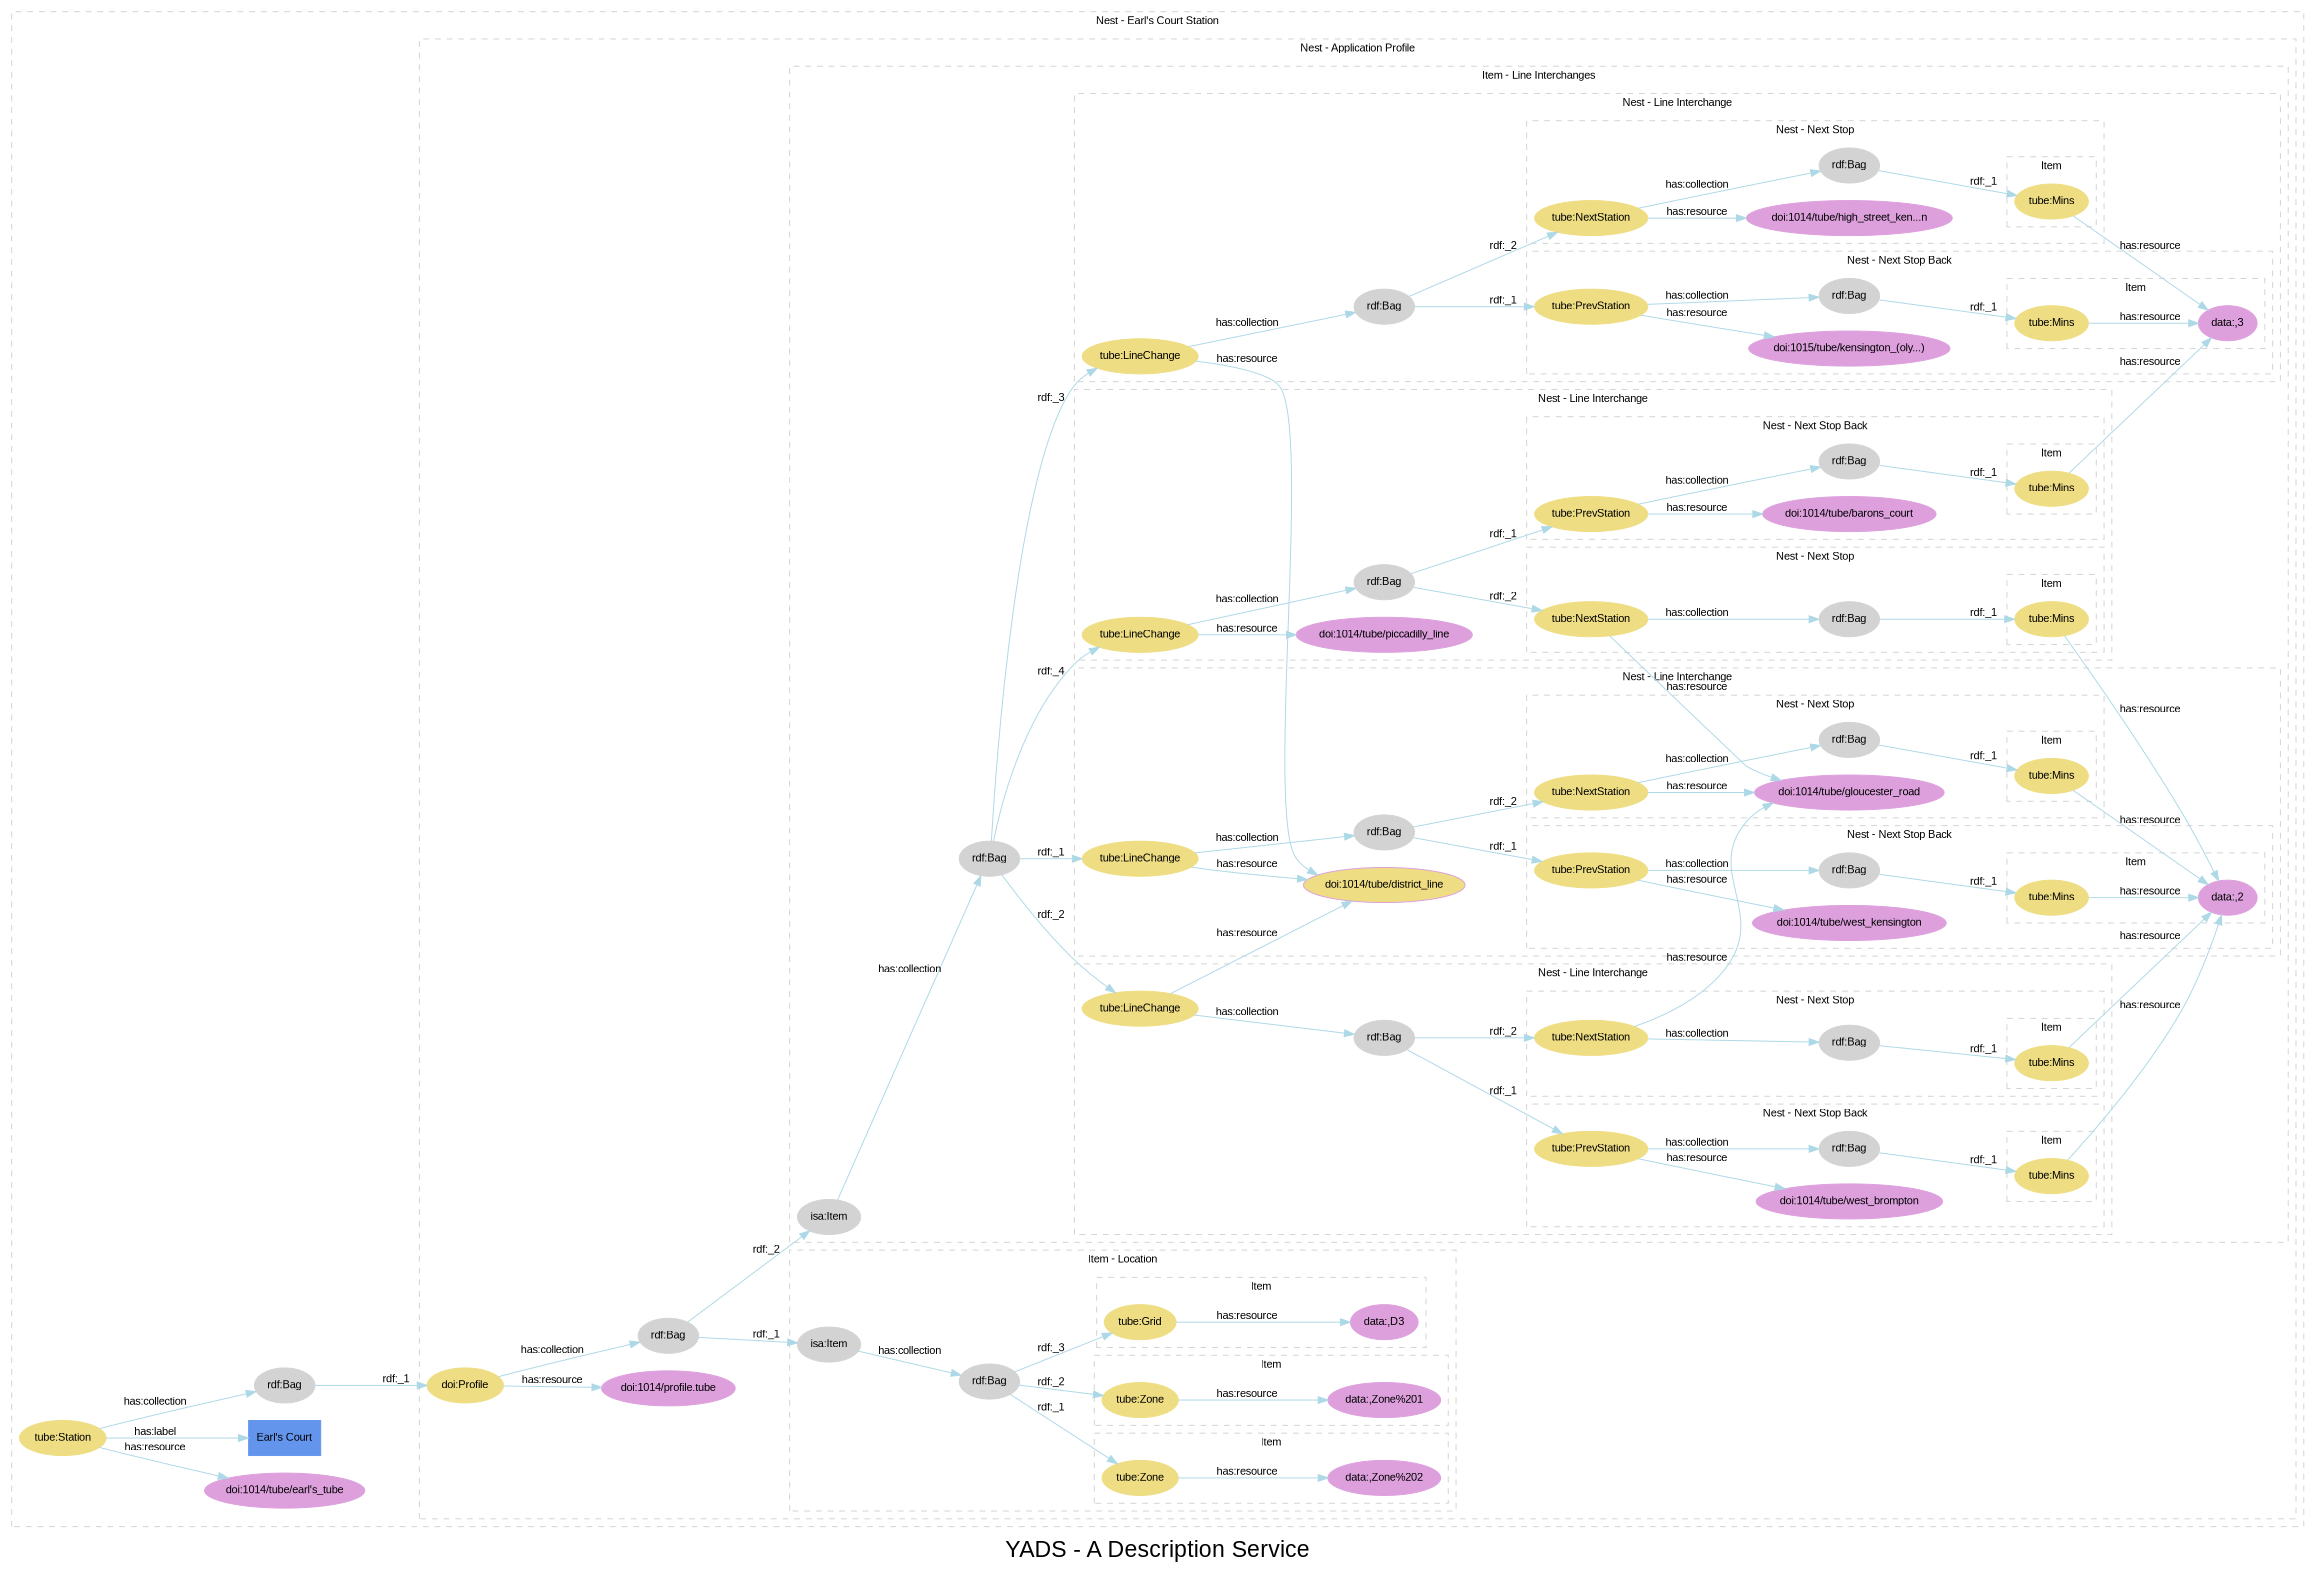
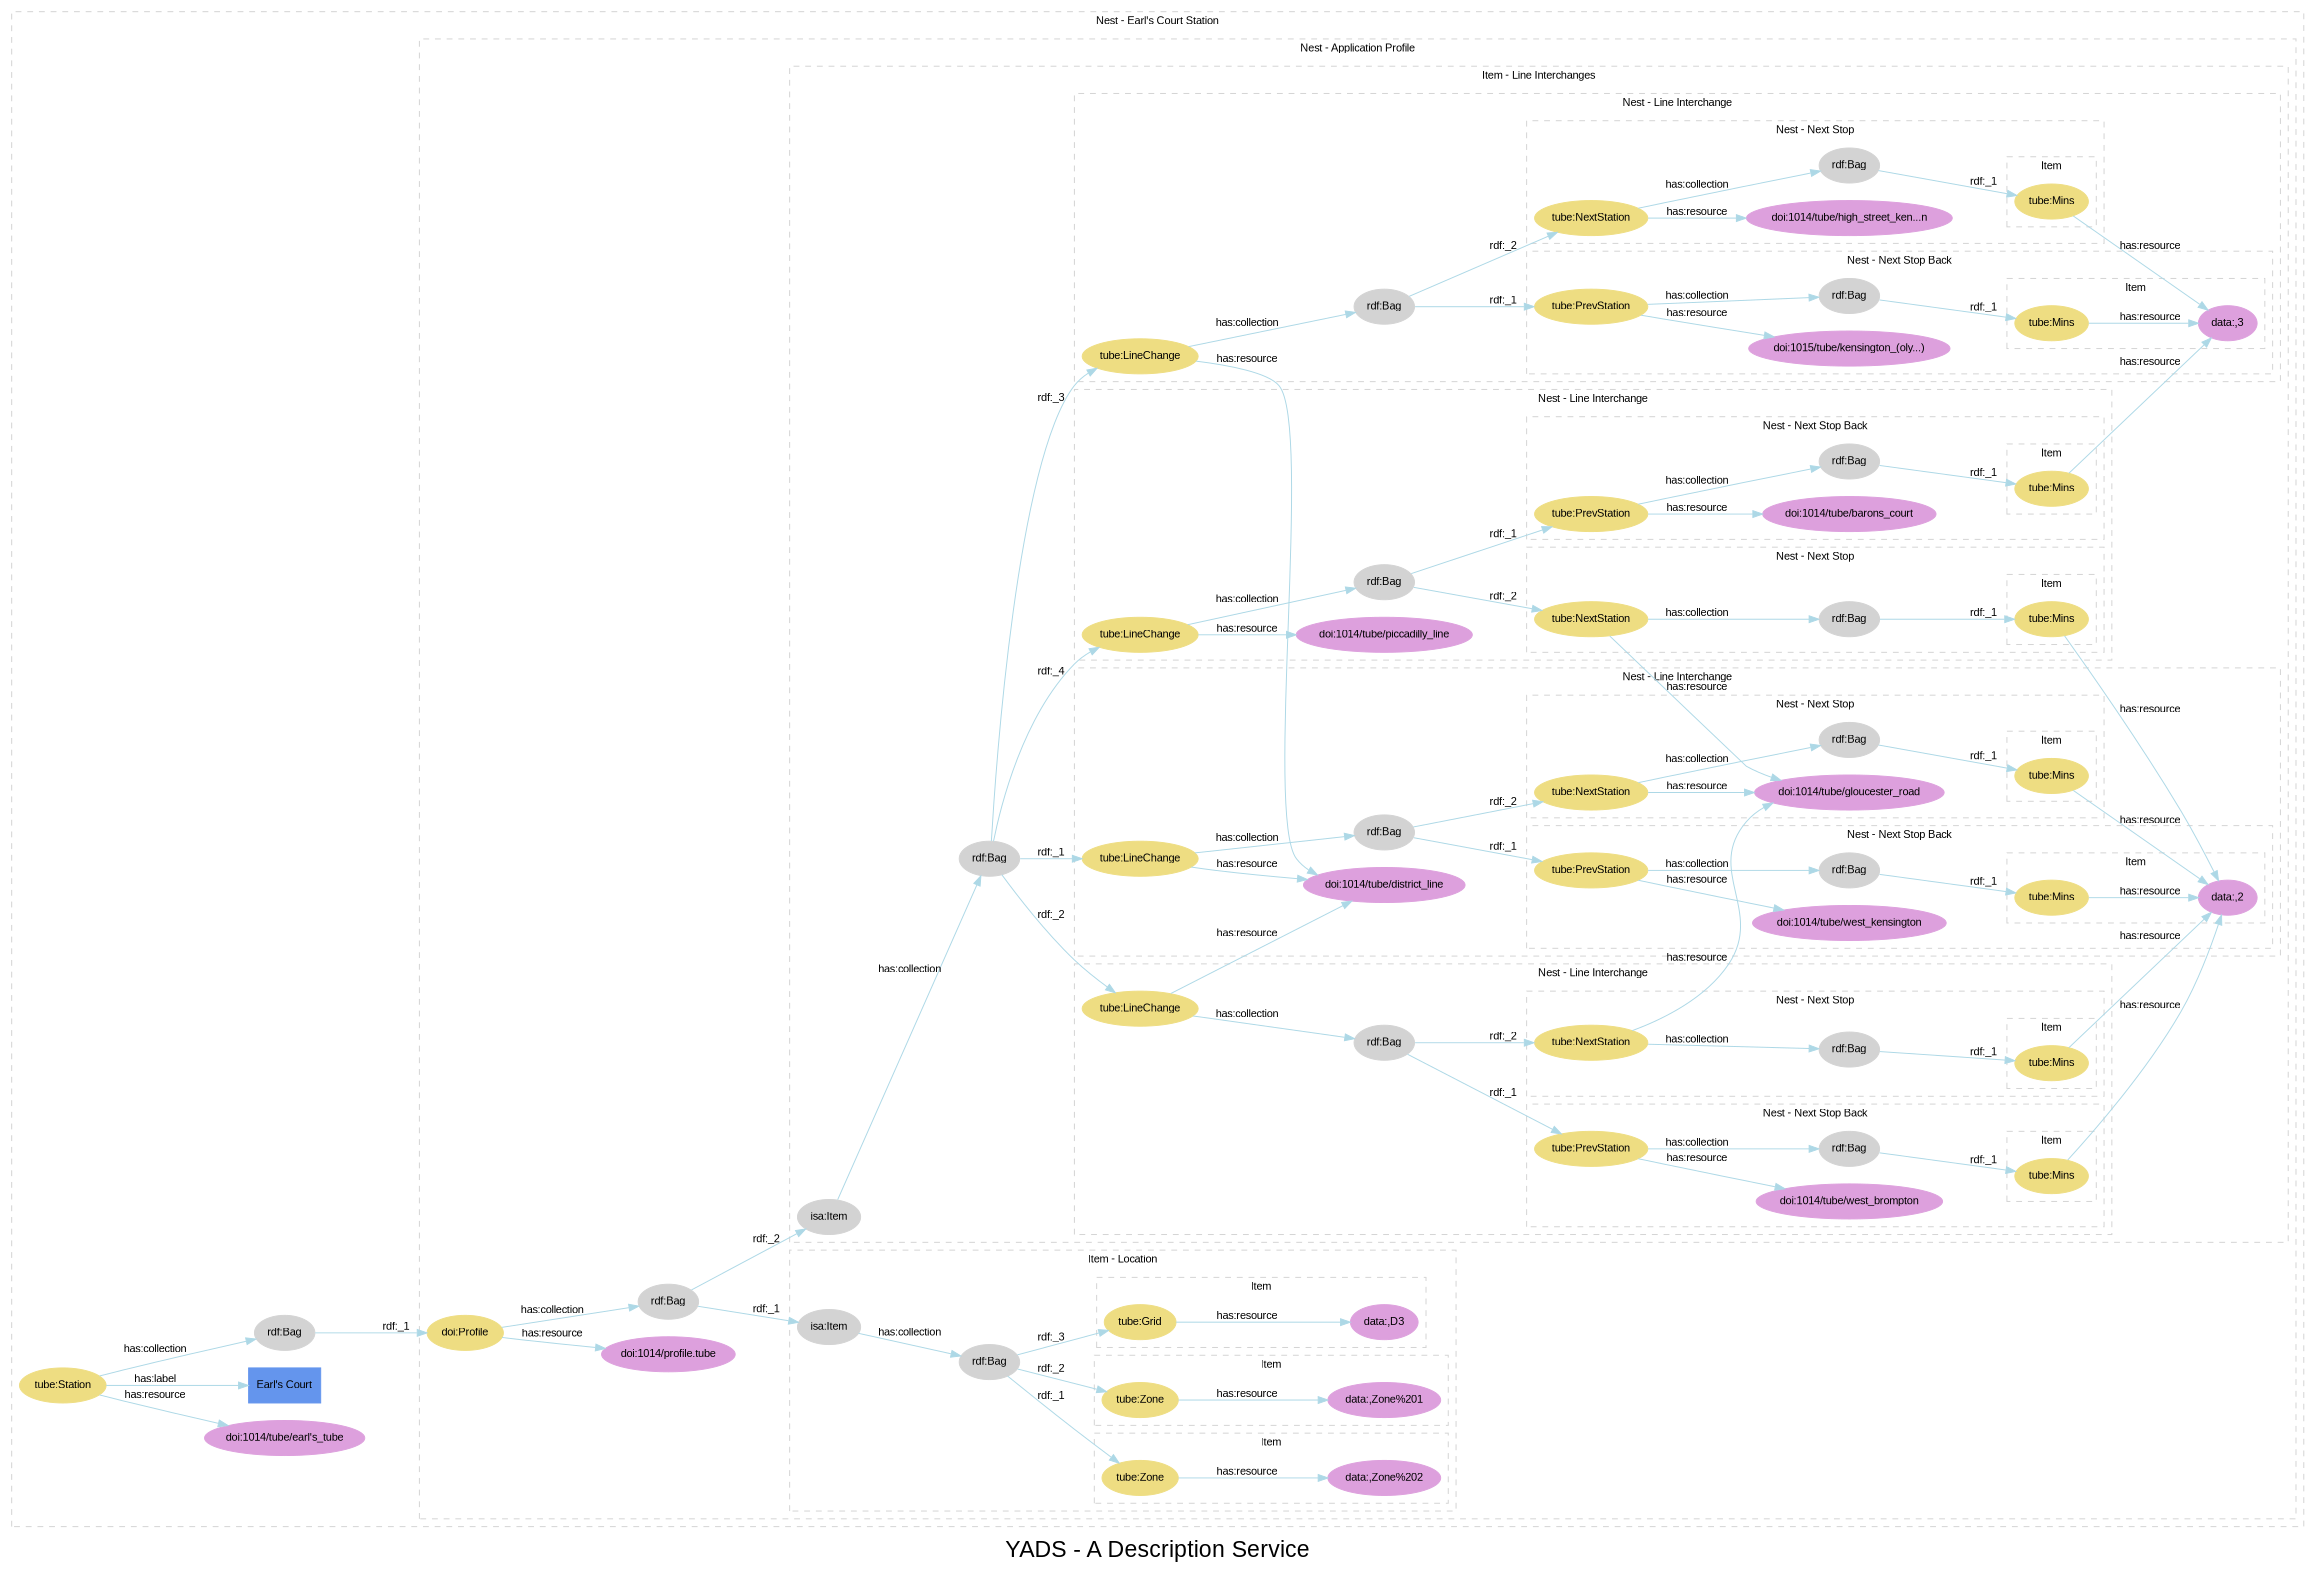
node "doi:1014/tube/district_line": fillcolor lightgoldenrod -> plum
